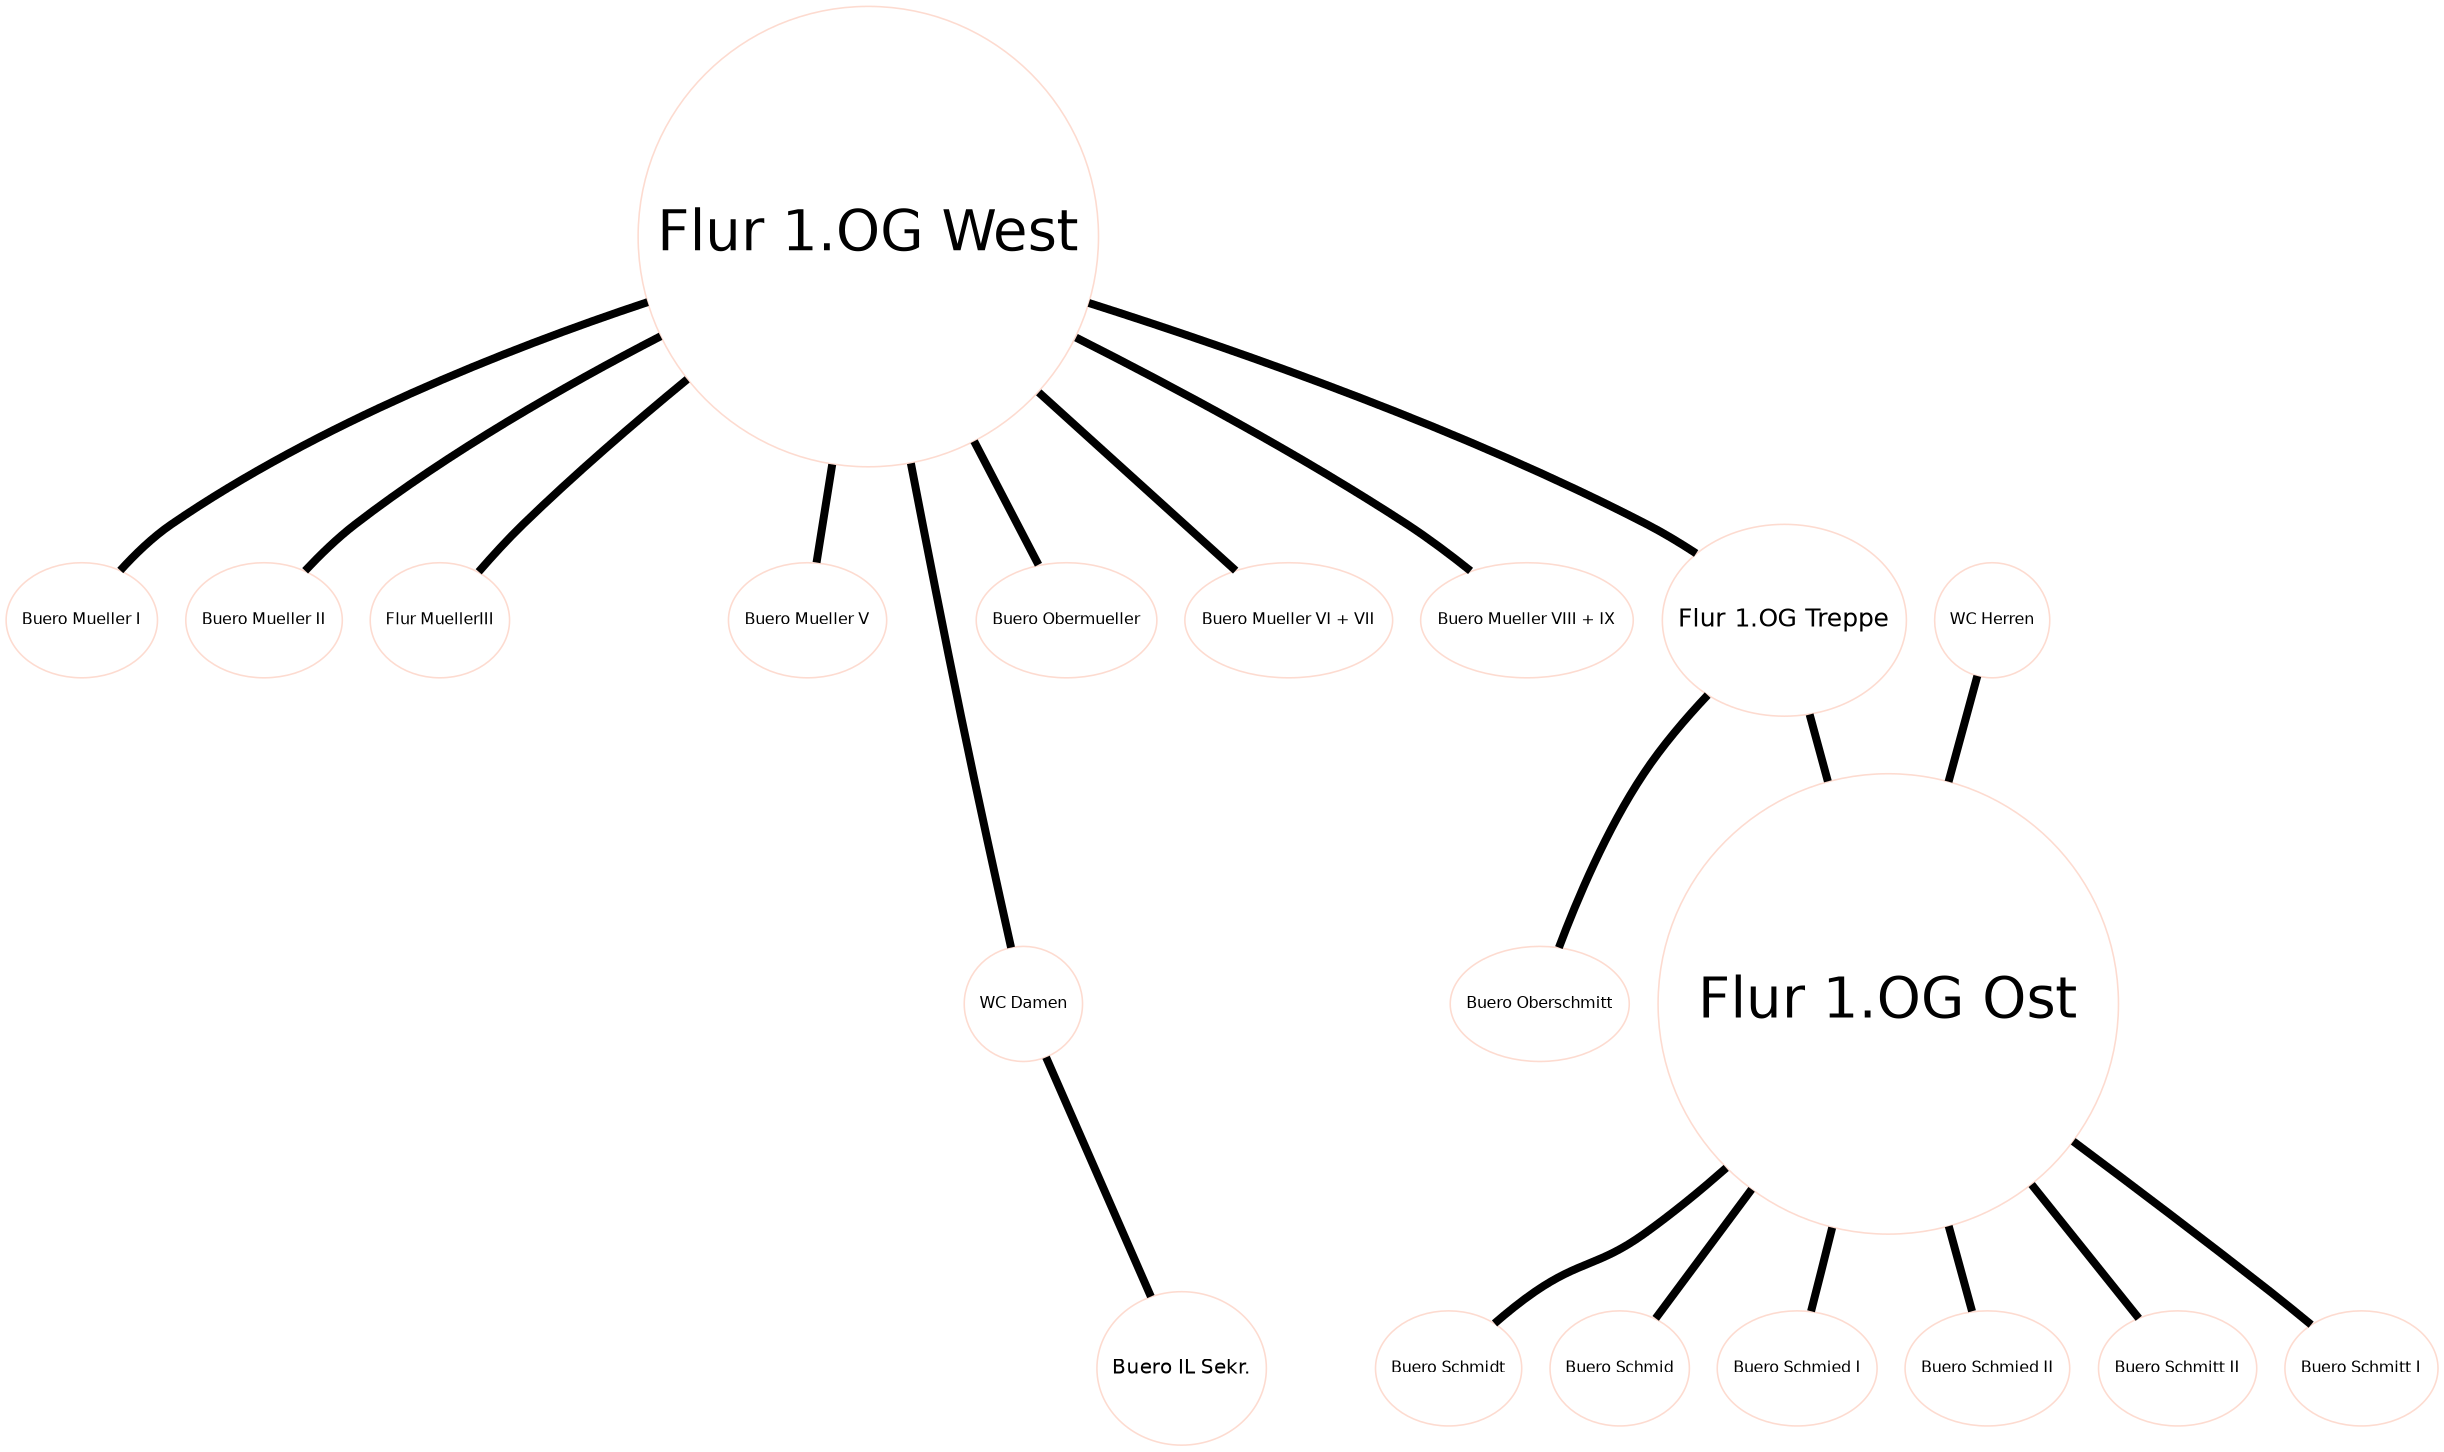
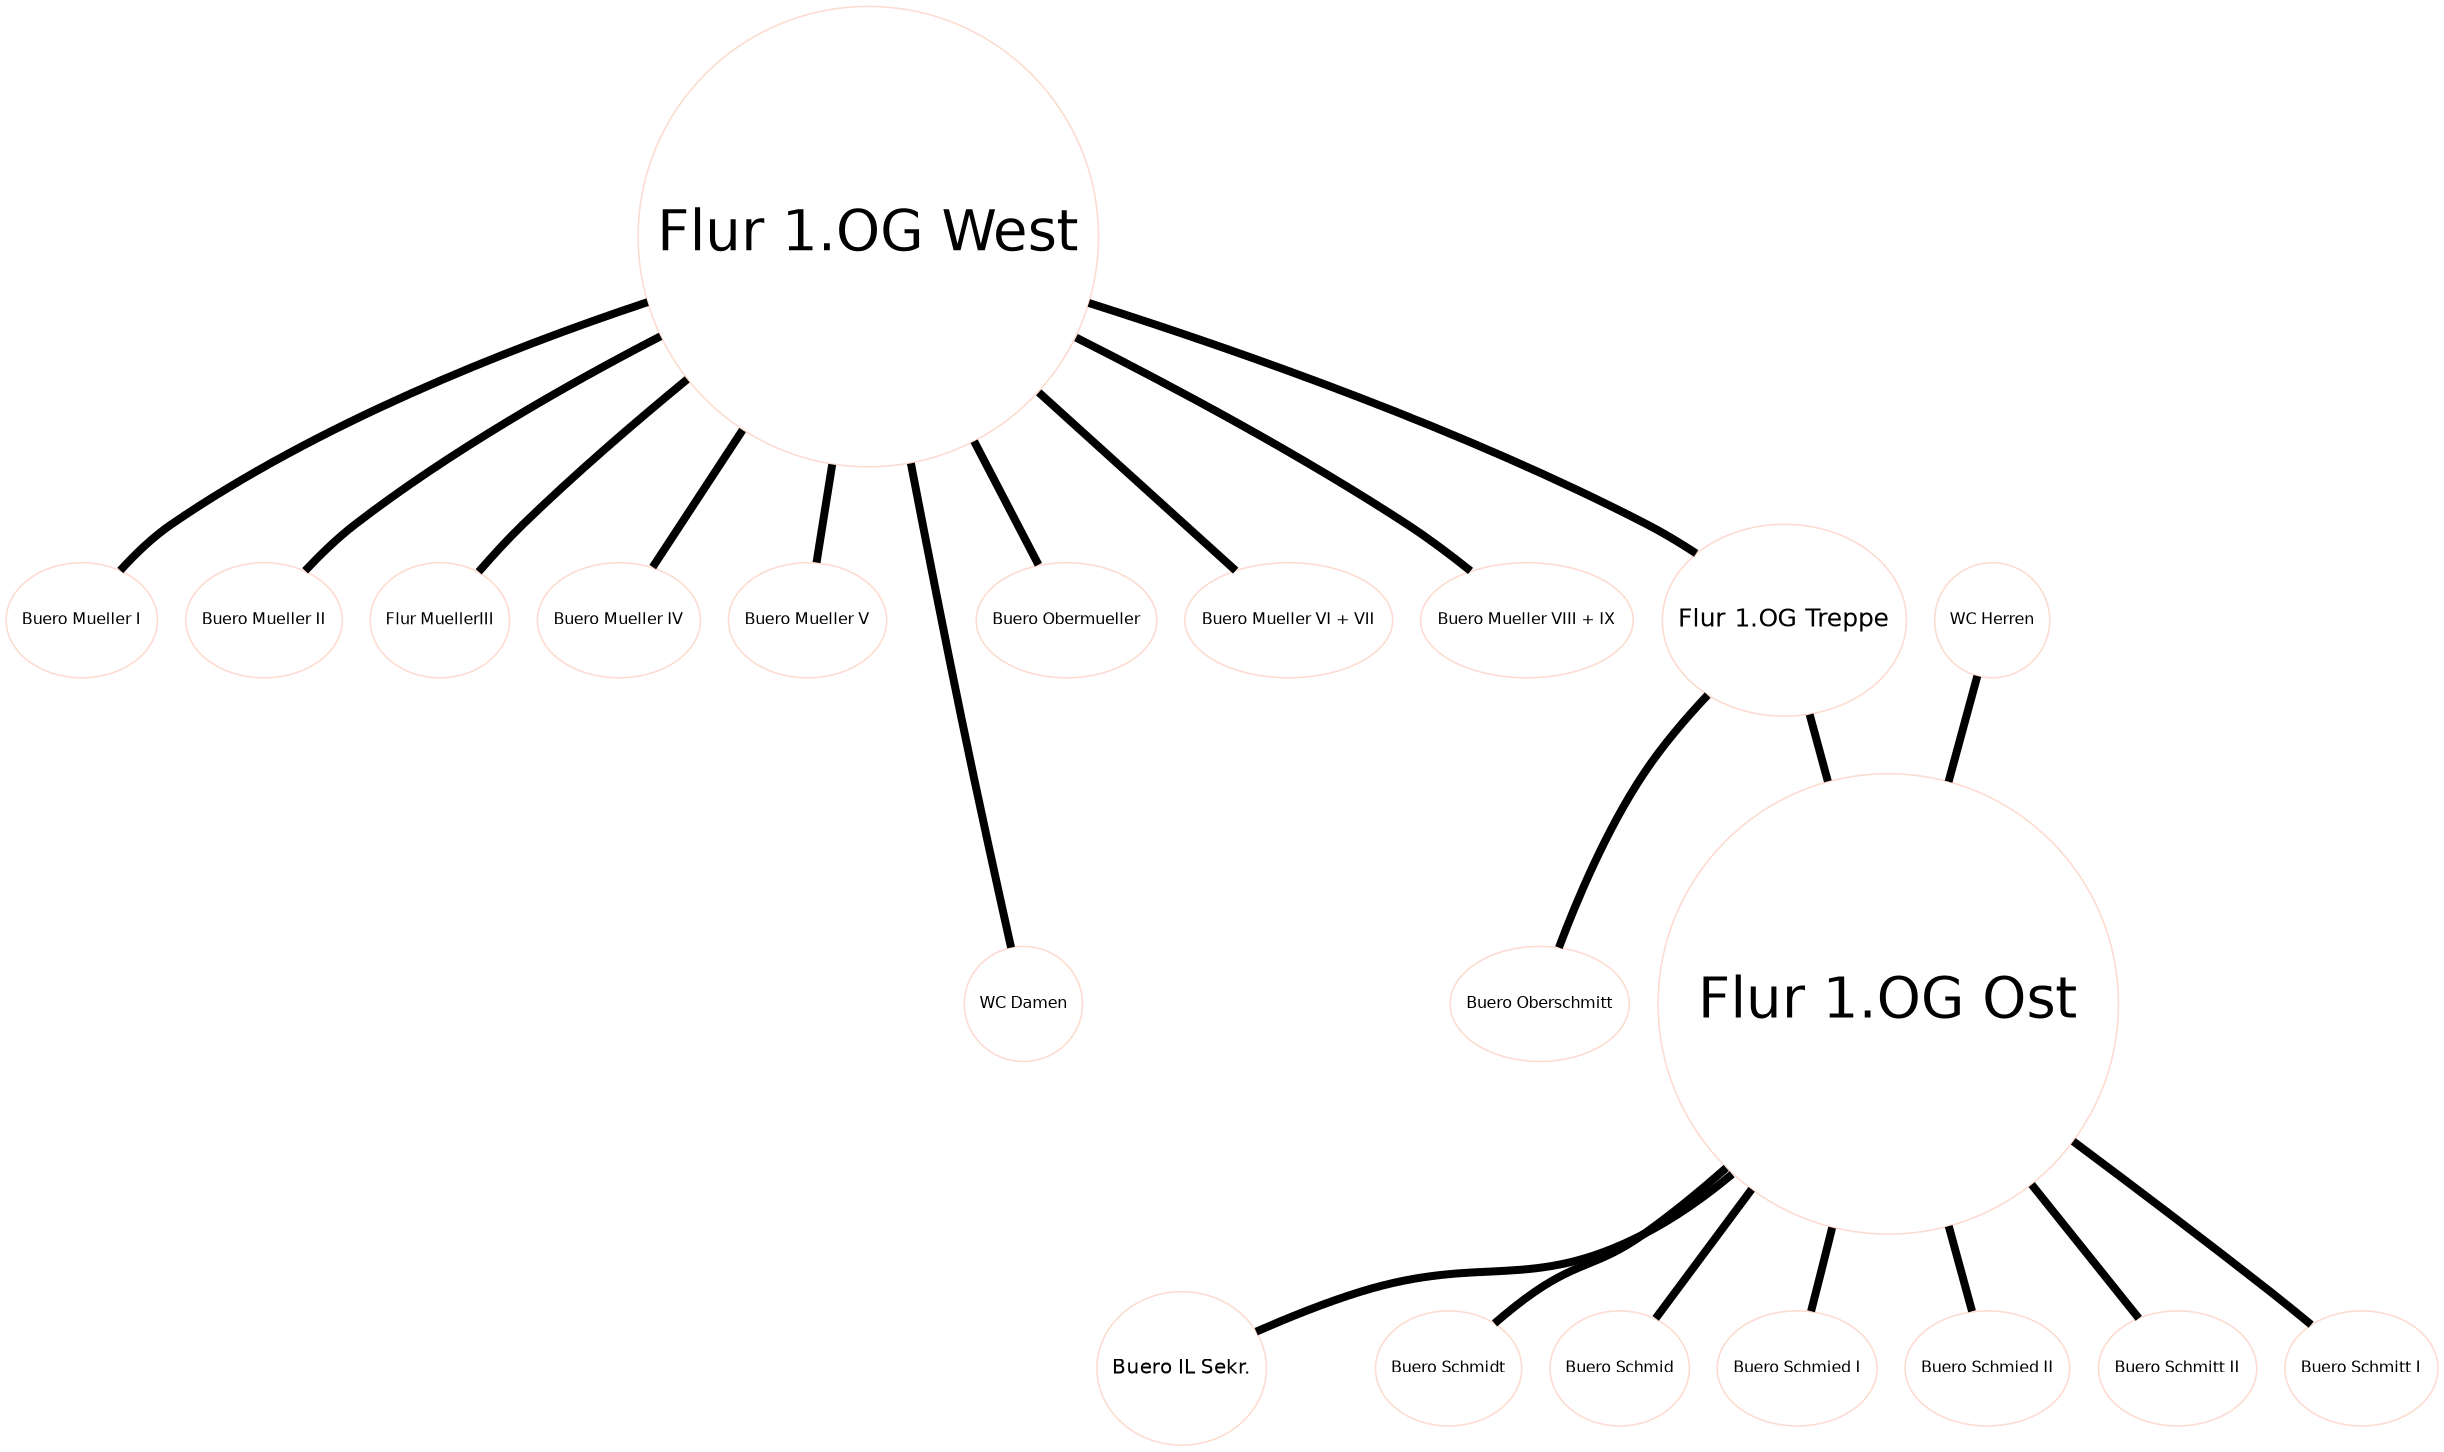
node "Buero Mueller IV": added
edge "WC Damen" -- "Buero IL Sekr.": now "Flur 1.OG Ost" -- "Buero IL Sekr."
